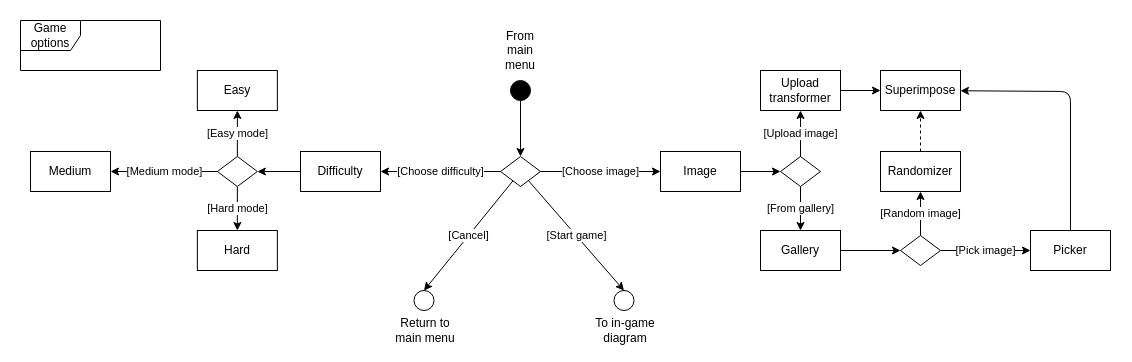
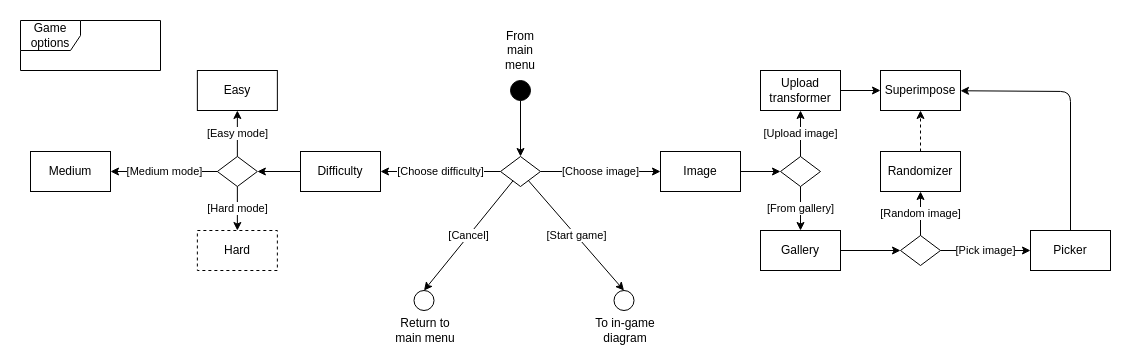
node "Hard": style solid -> dashed
